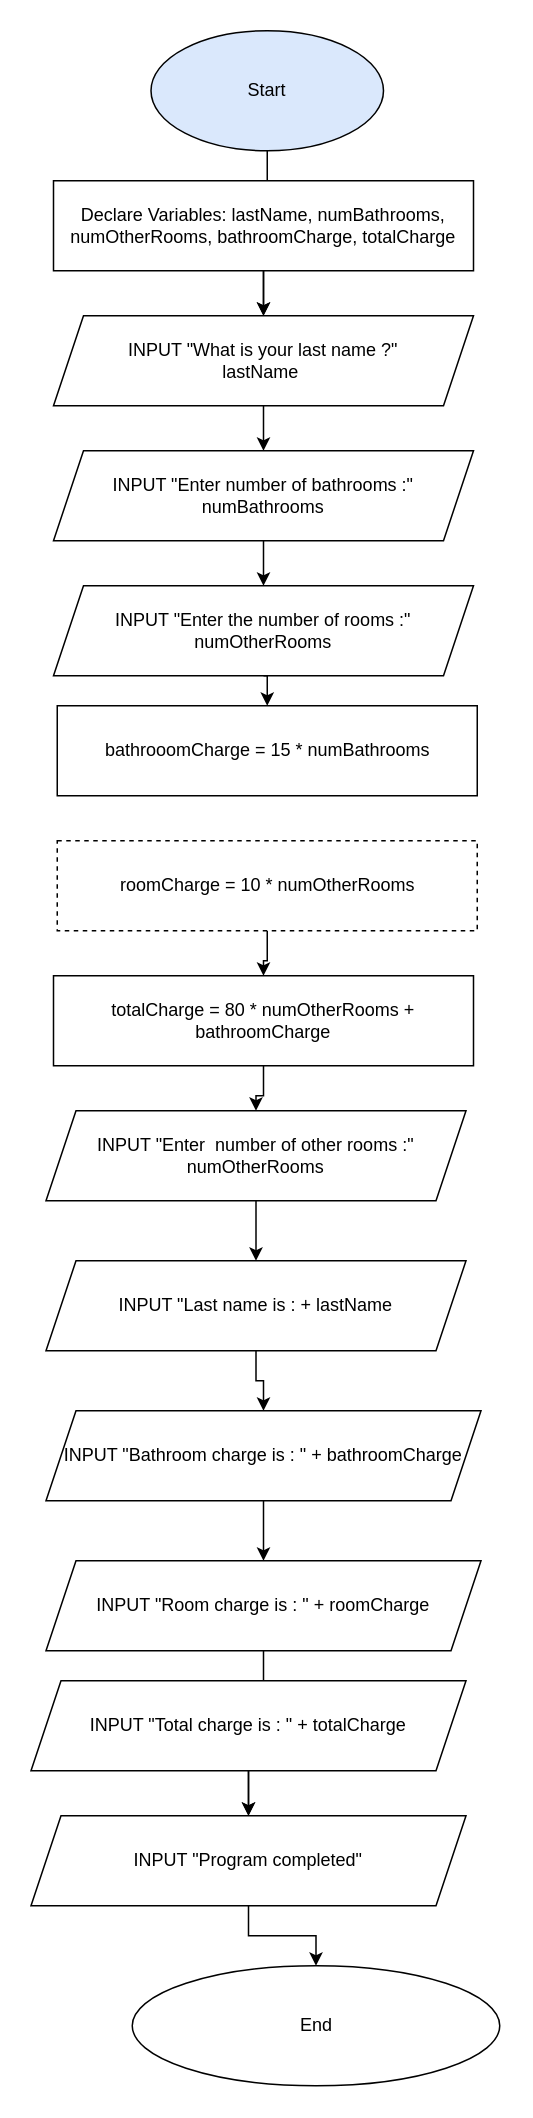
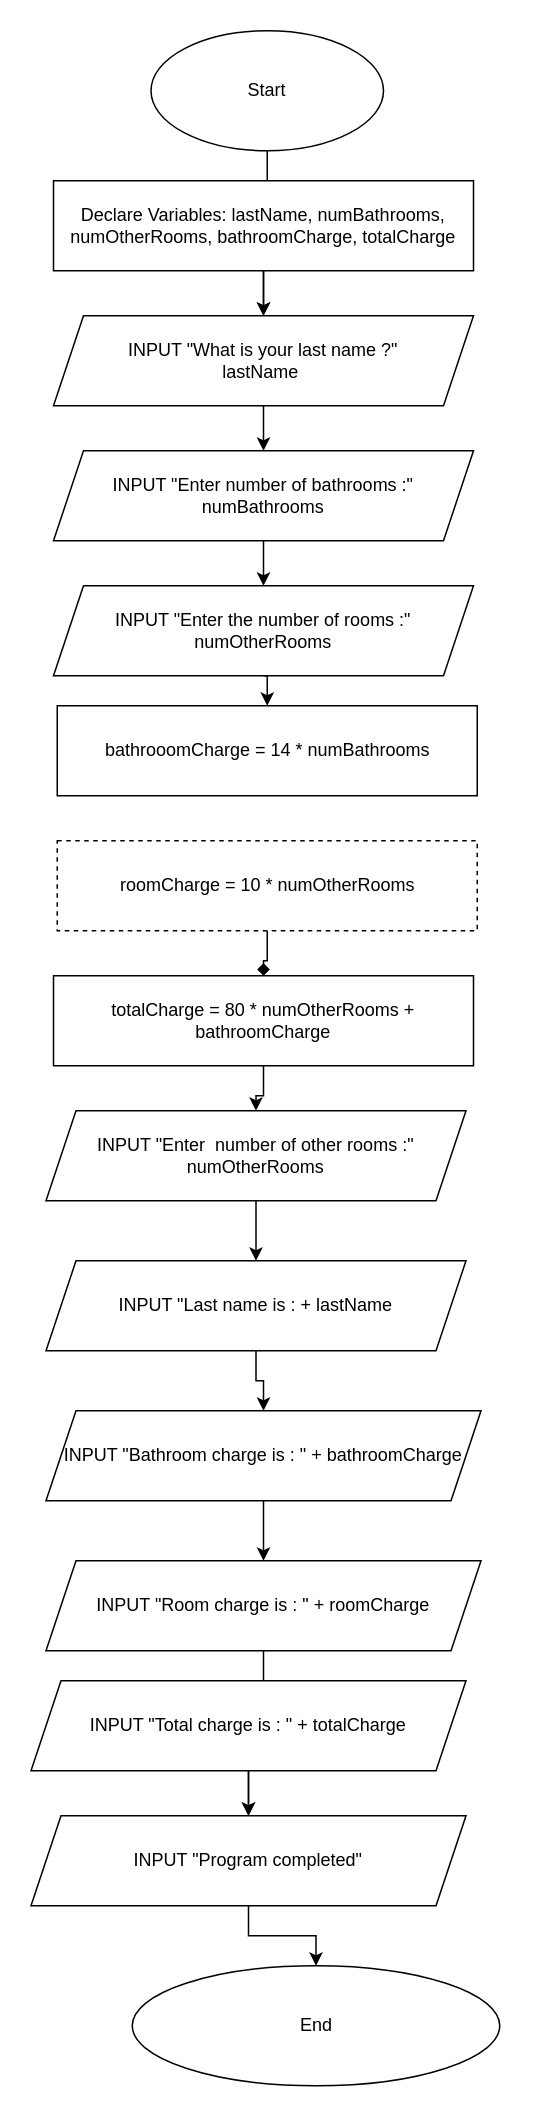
node "Start": fillcolor #dae8fc -> #ffffff
node "bathrooomCharge = 15 * numBathrooms": label "bathrooomCharge = 15 * numBathrooms" -> "bathrooomCharge = 14 * numBathrooms"
edge "roomCharge = 10 * numOtherRooms" -> "totalCharge = 80 * numOtherRooms + bathroomCharge": arrowhead classic -> diamond
